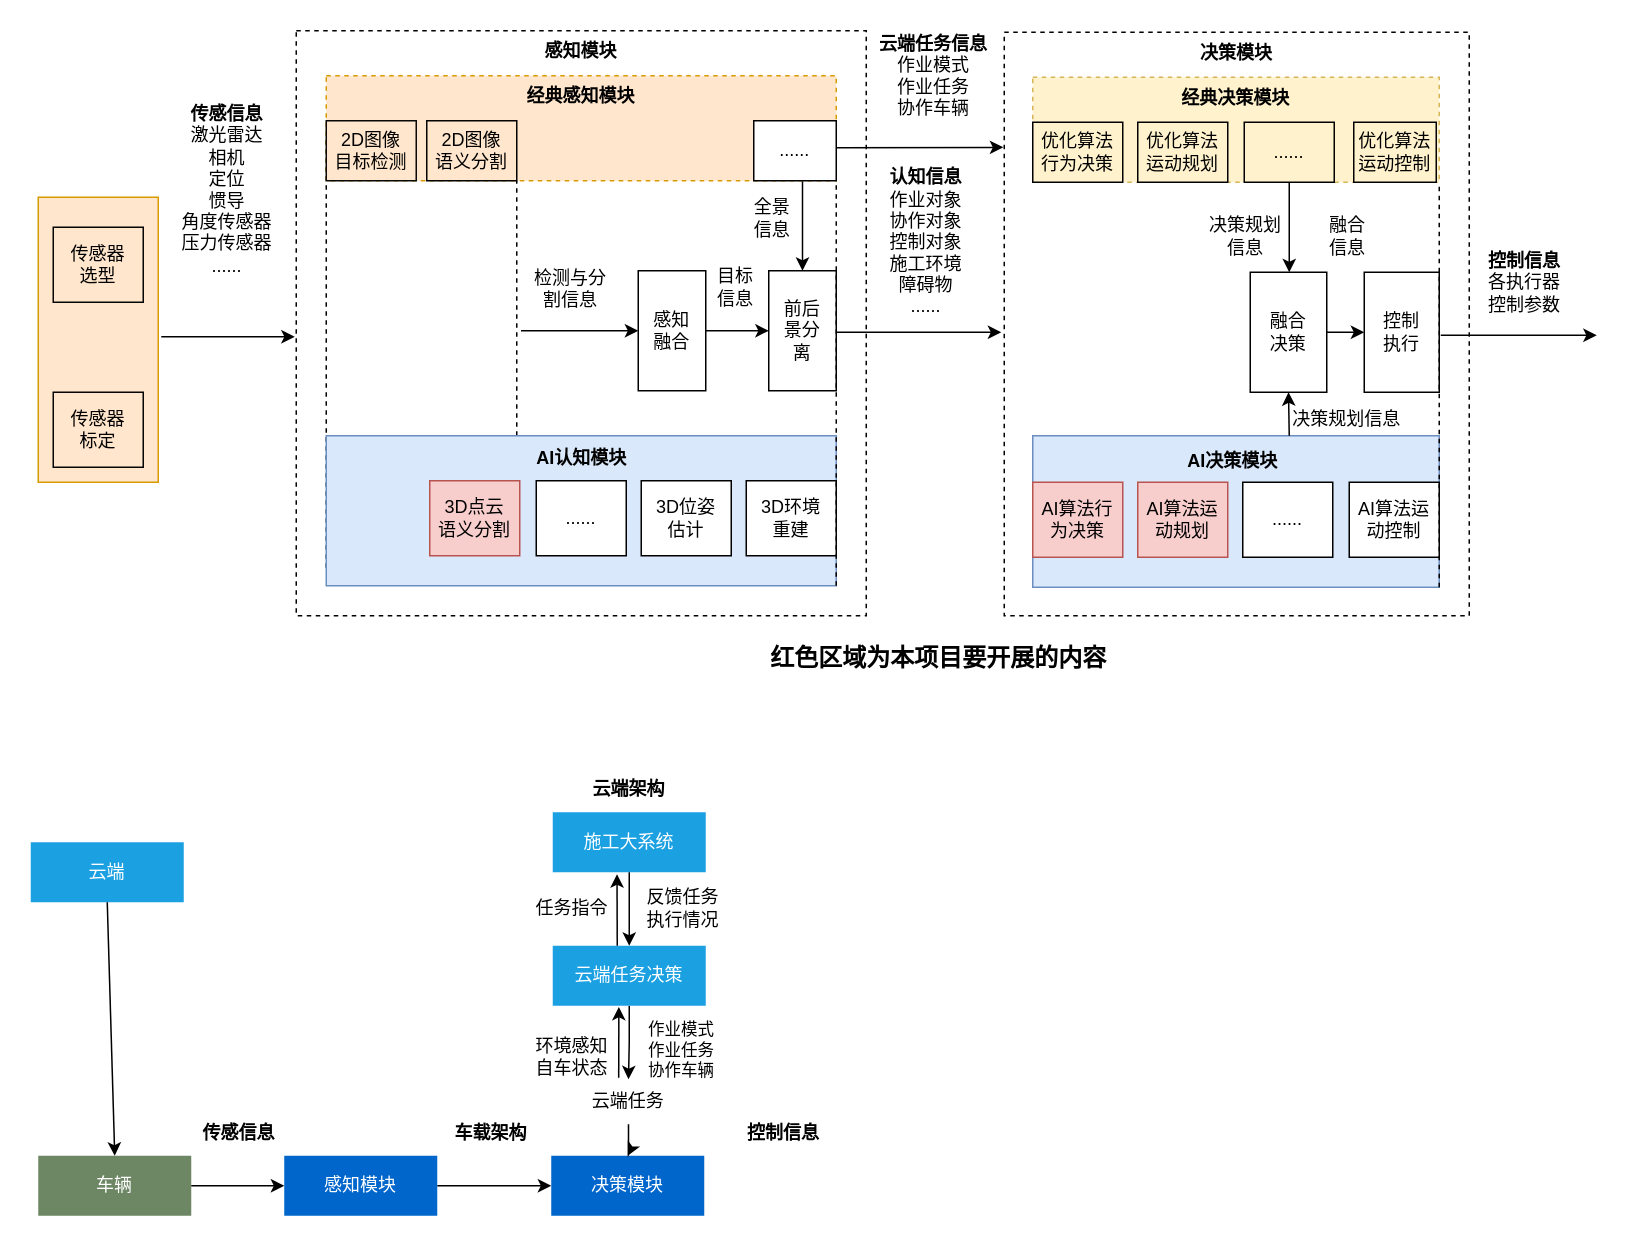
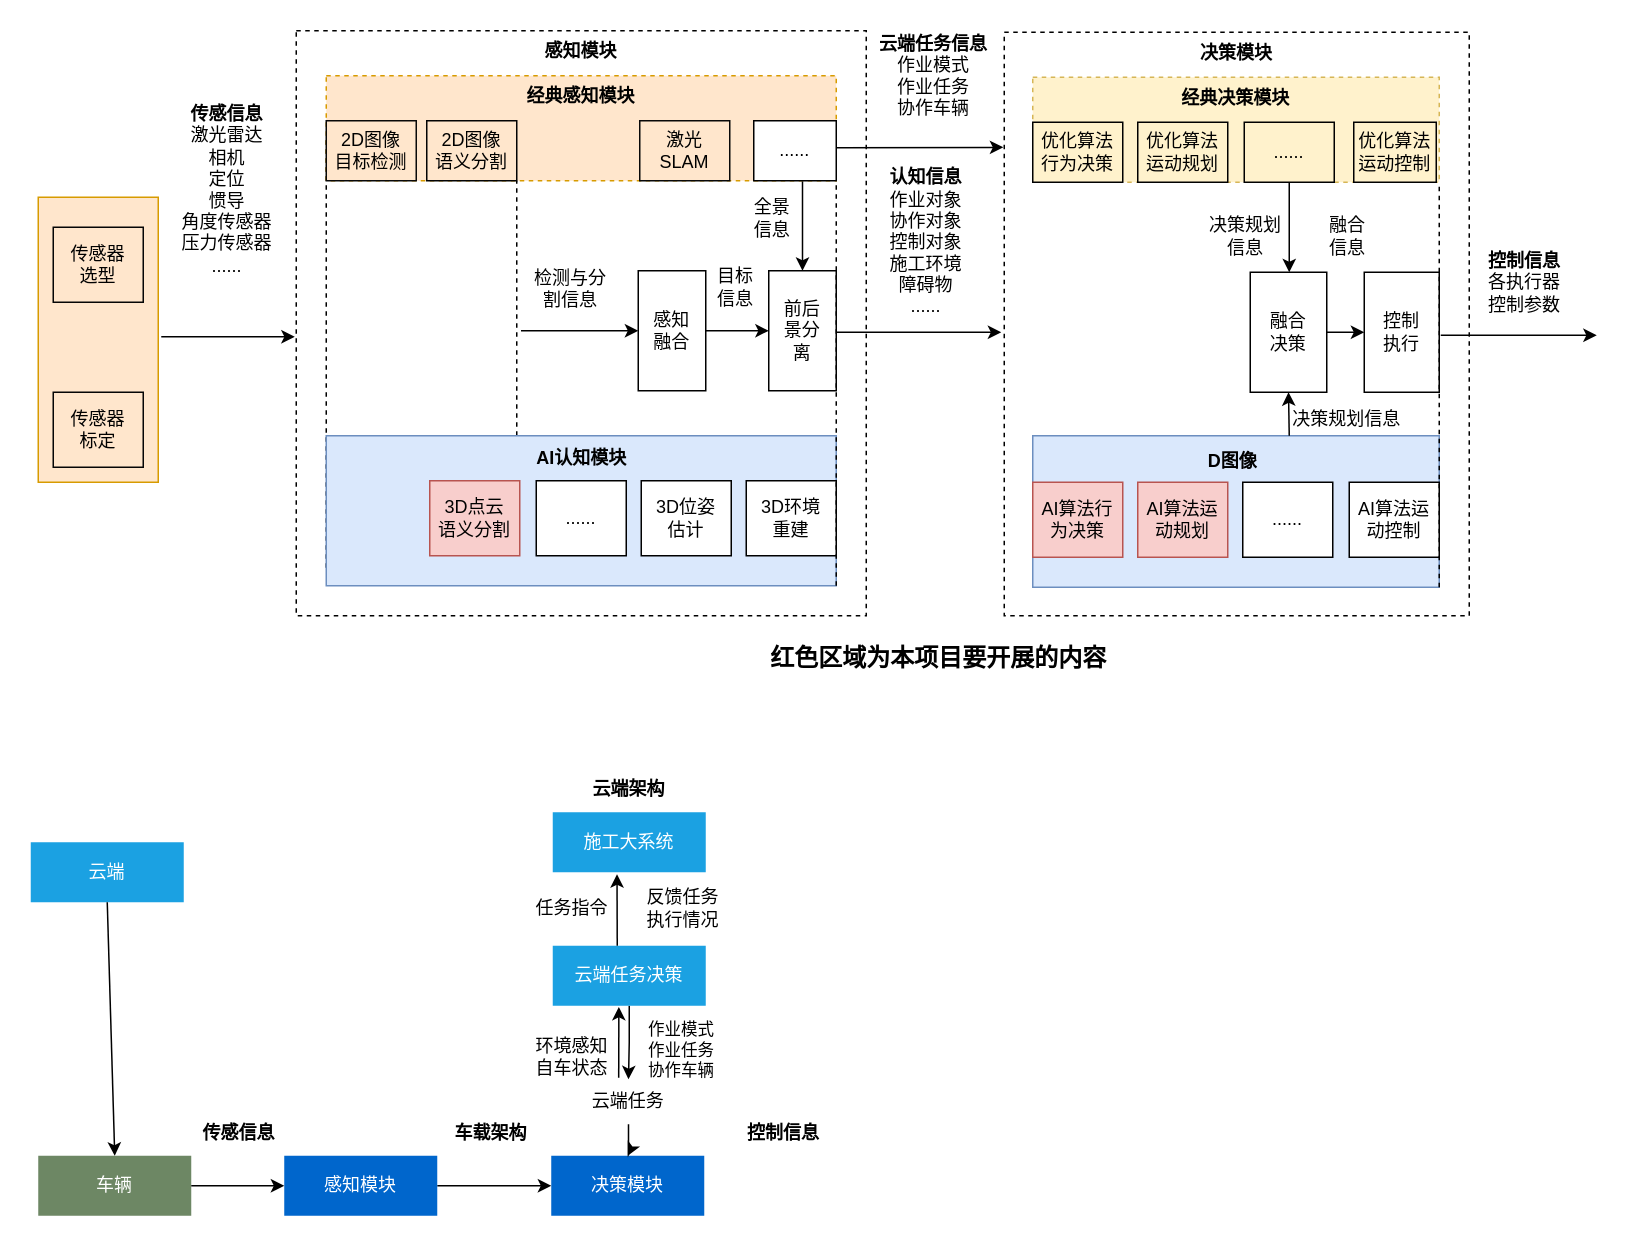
node "激光 SLAM": added
node "AI决策模块": label "AI决策模块" -> "D图像"
edge "施工大系统" -> "云端任务决策": removed
